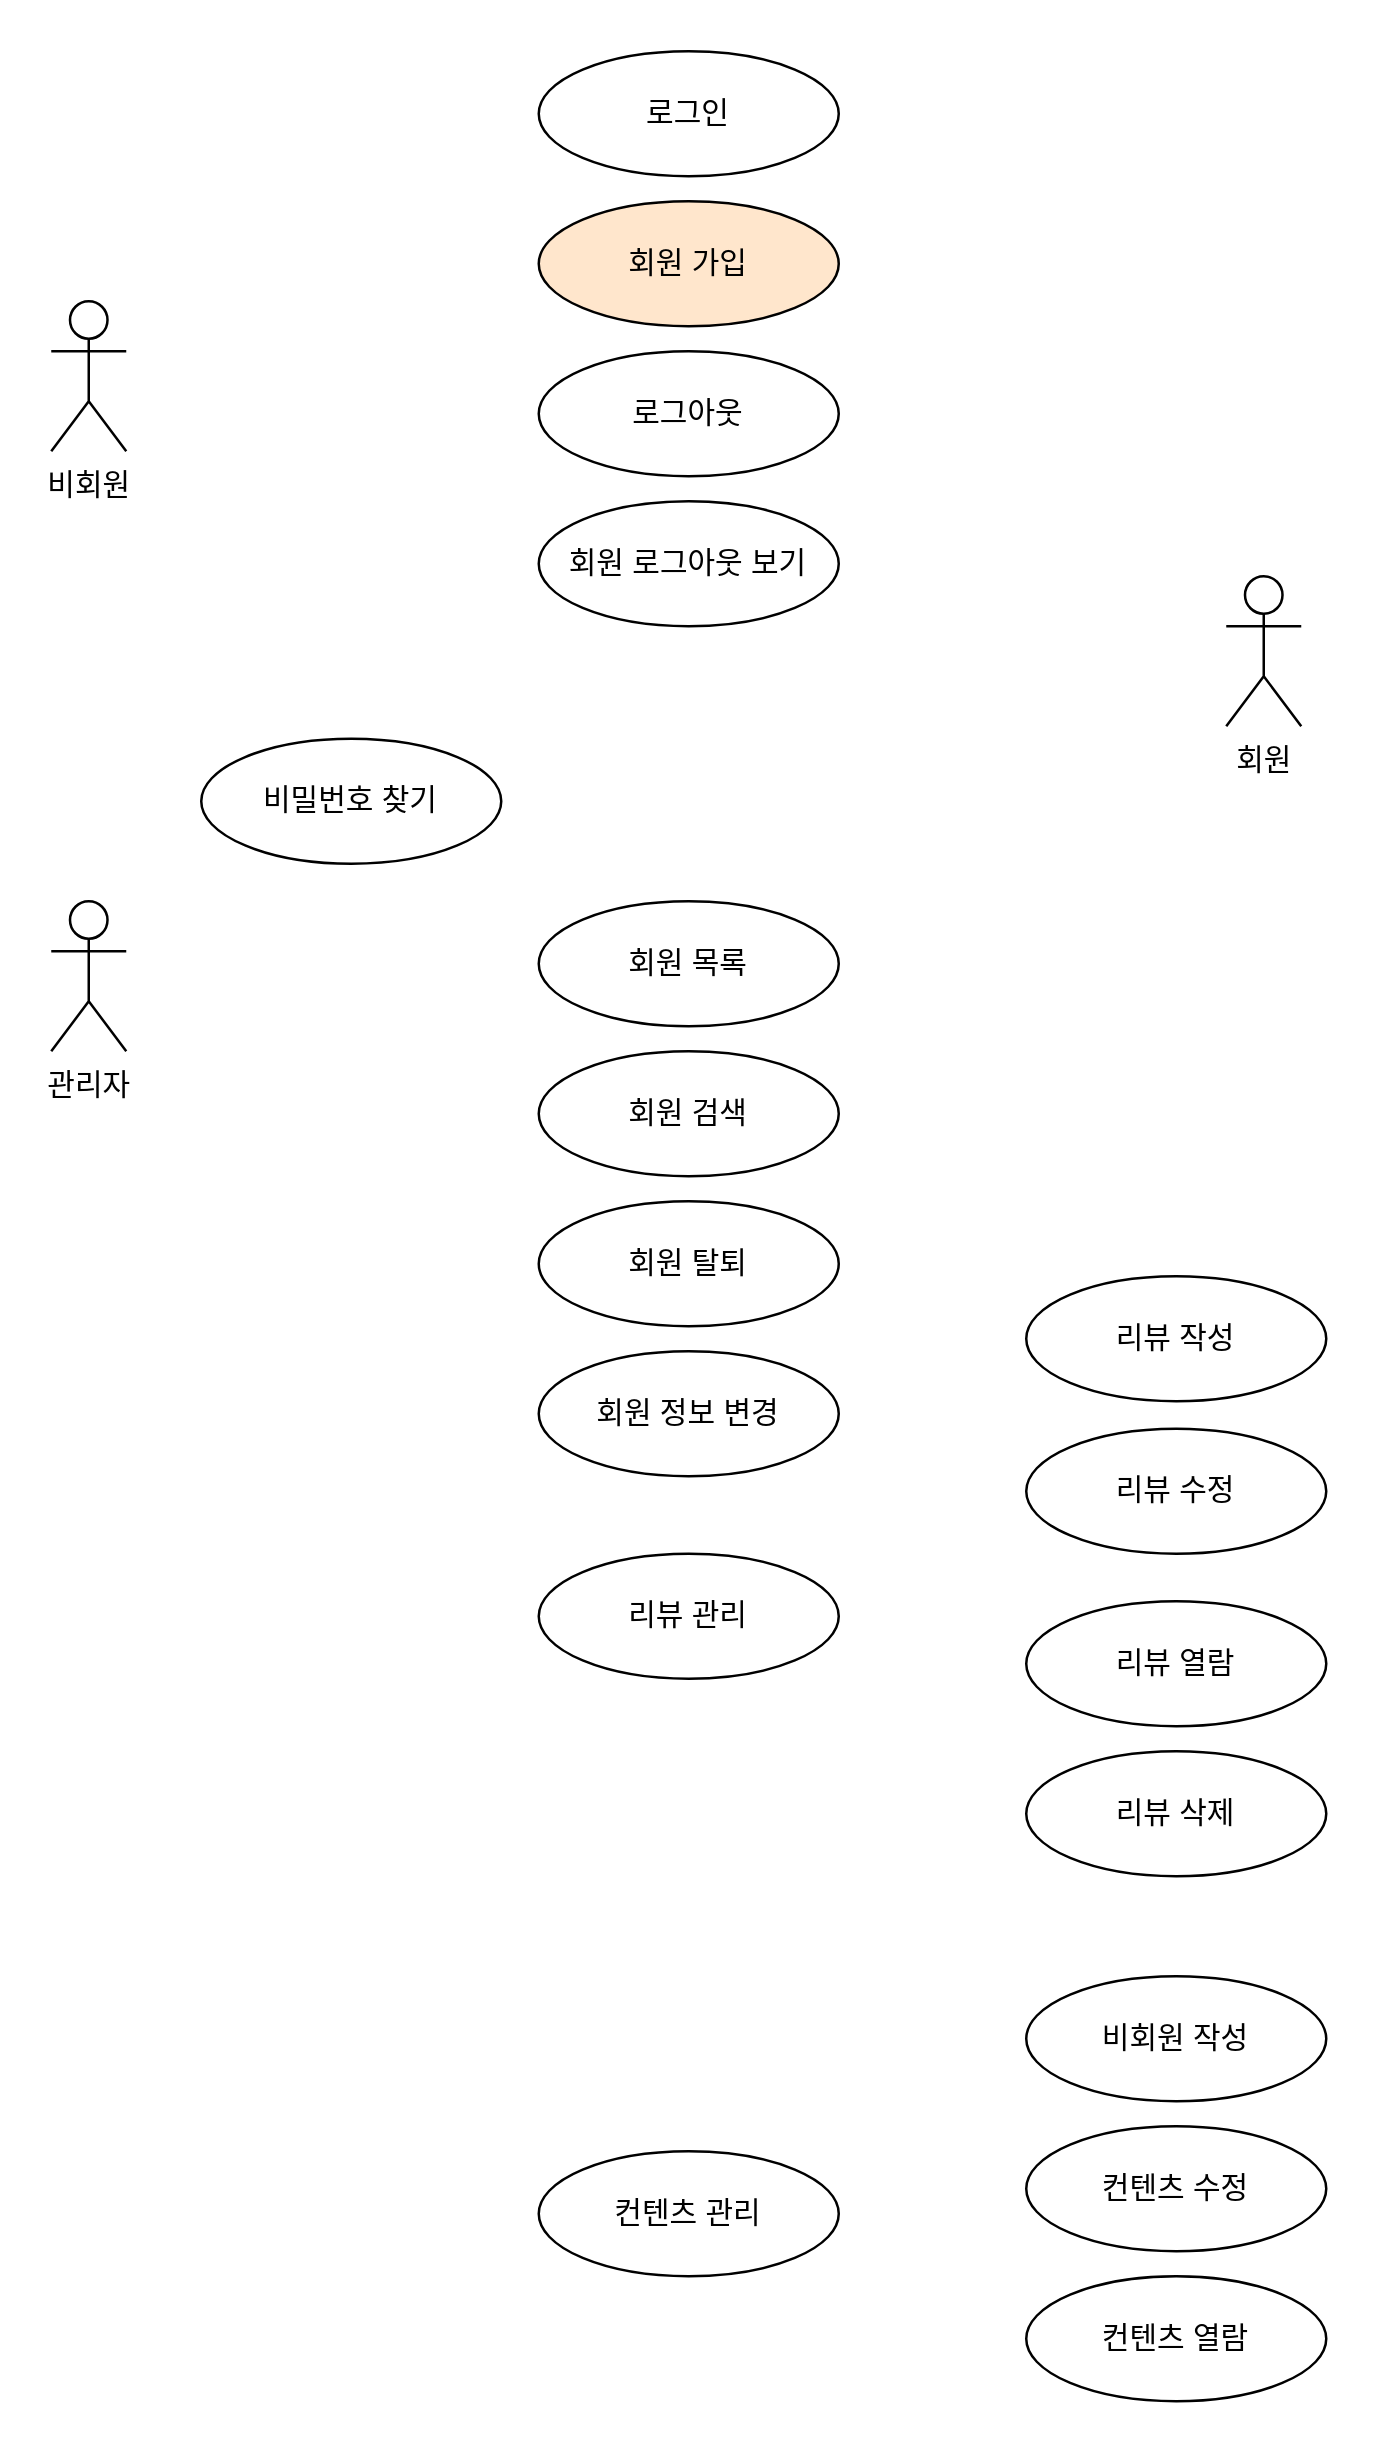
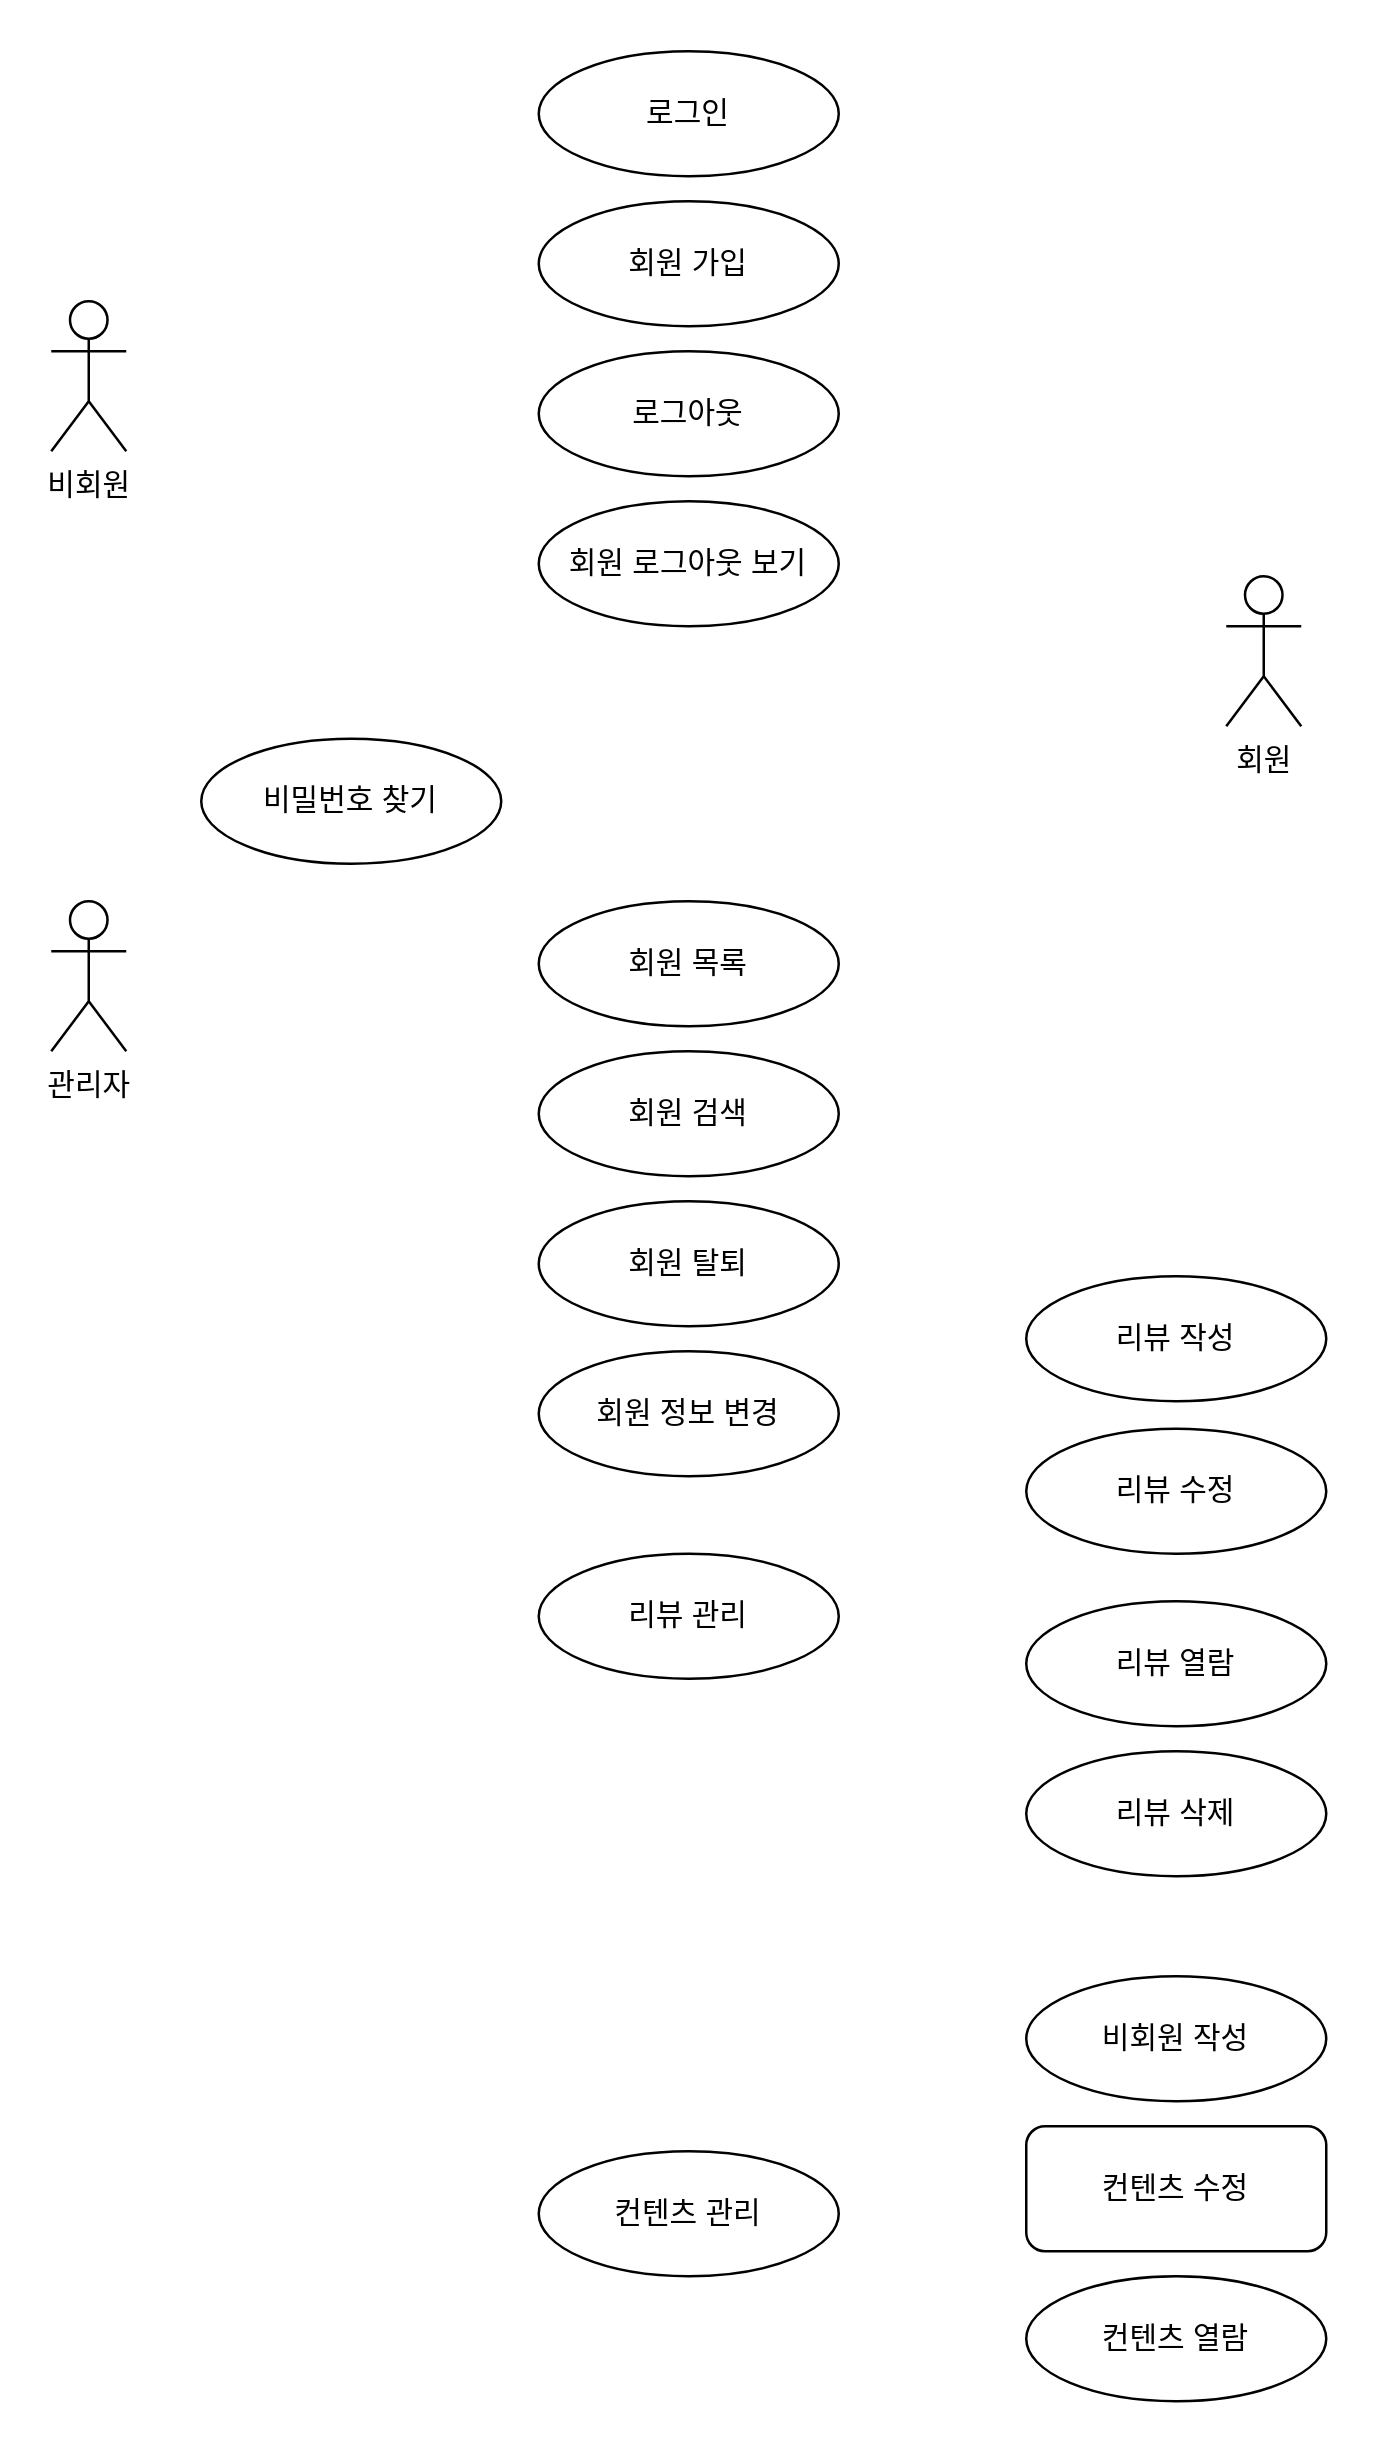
node "회원 가입": fillcolor #ffe6cc -> #ffffff
node "컨텐츠 수정": shape ellipse -> rounded rectangle
